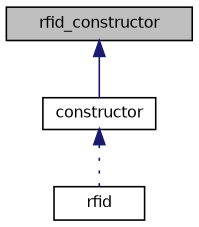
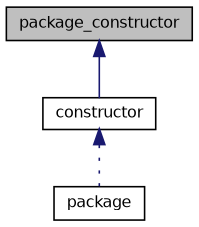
node "rfid_constructor": label "rfid_constructor" -> "package_constructor"
node "rfid": label "rfid" -> "package"
